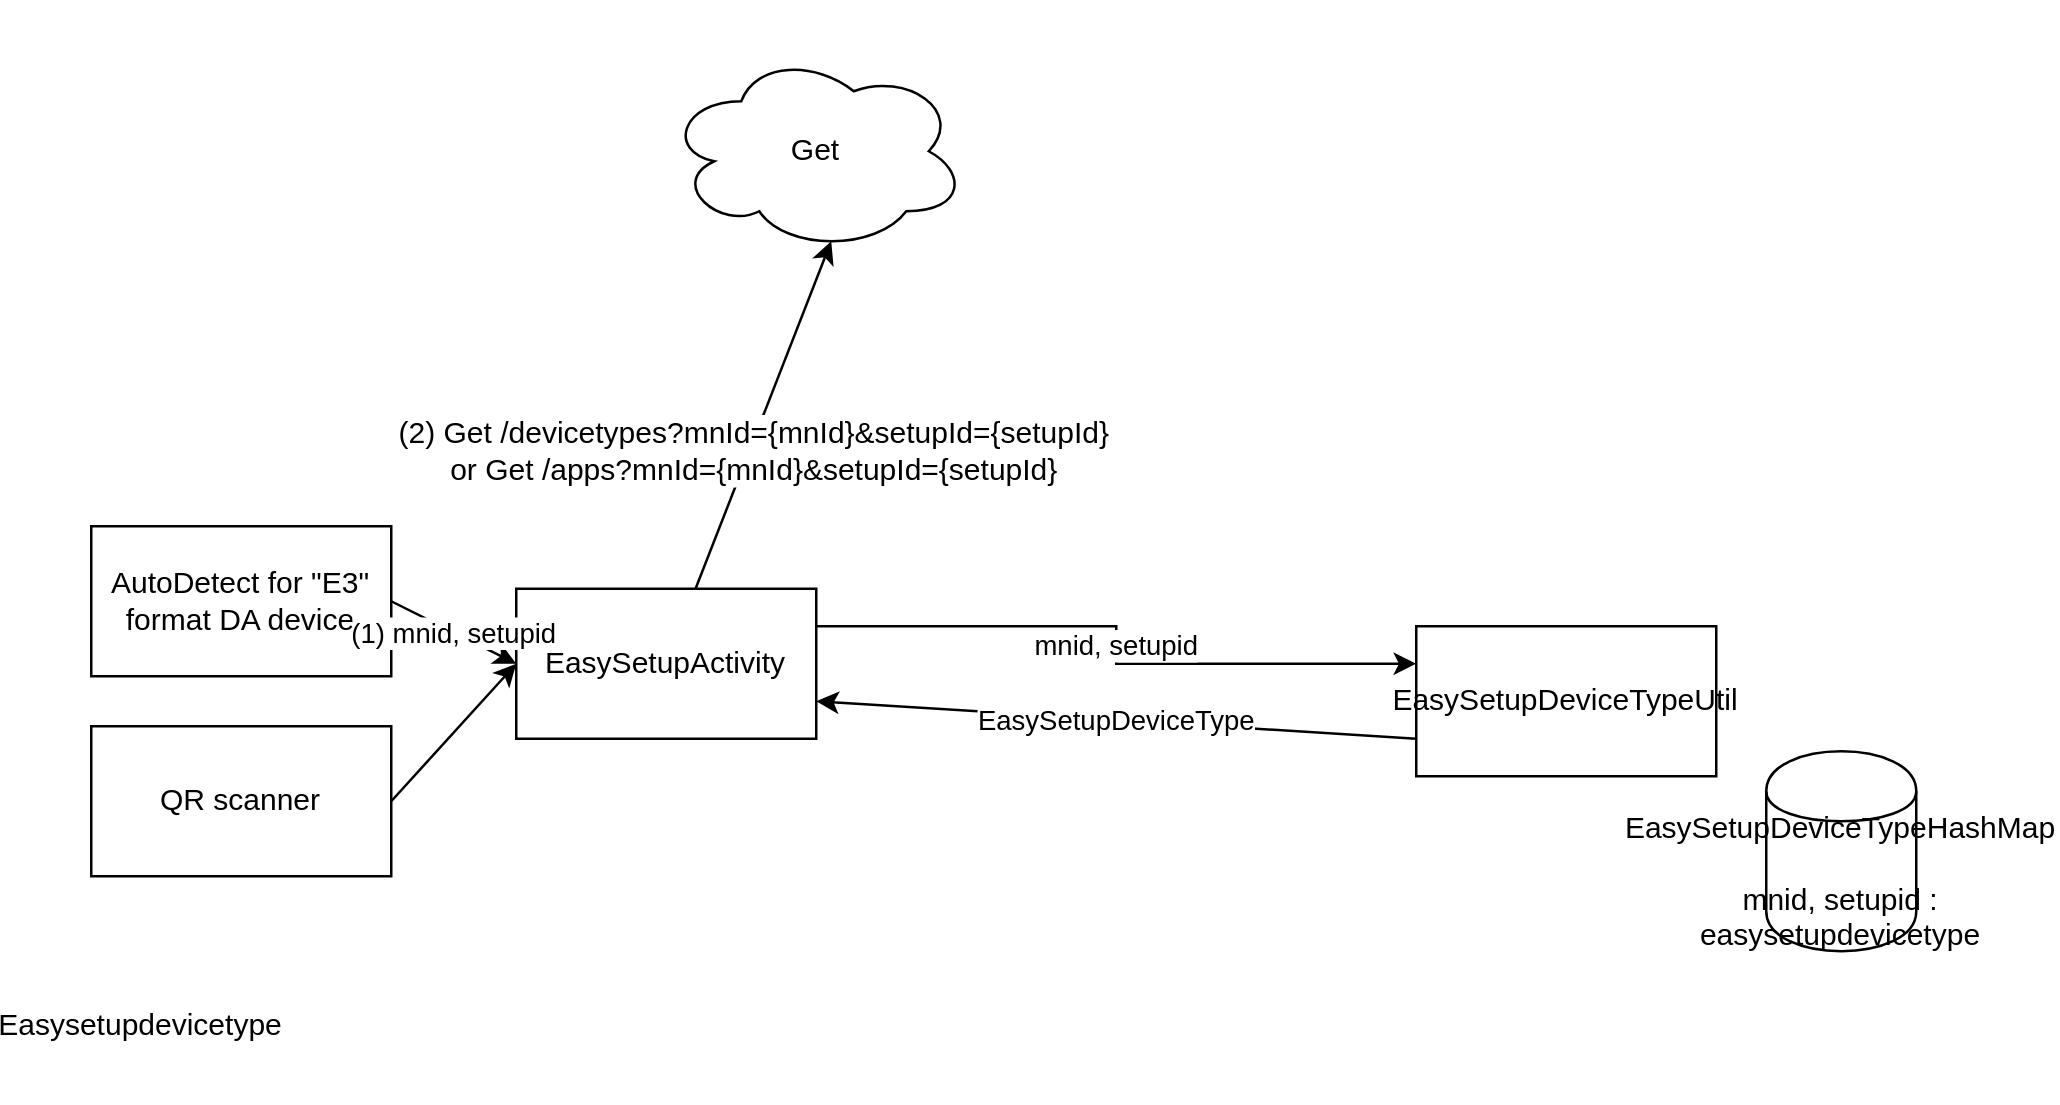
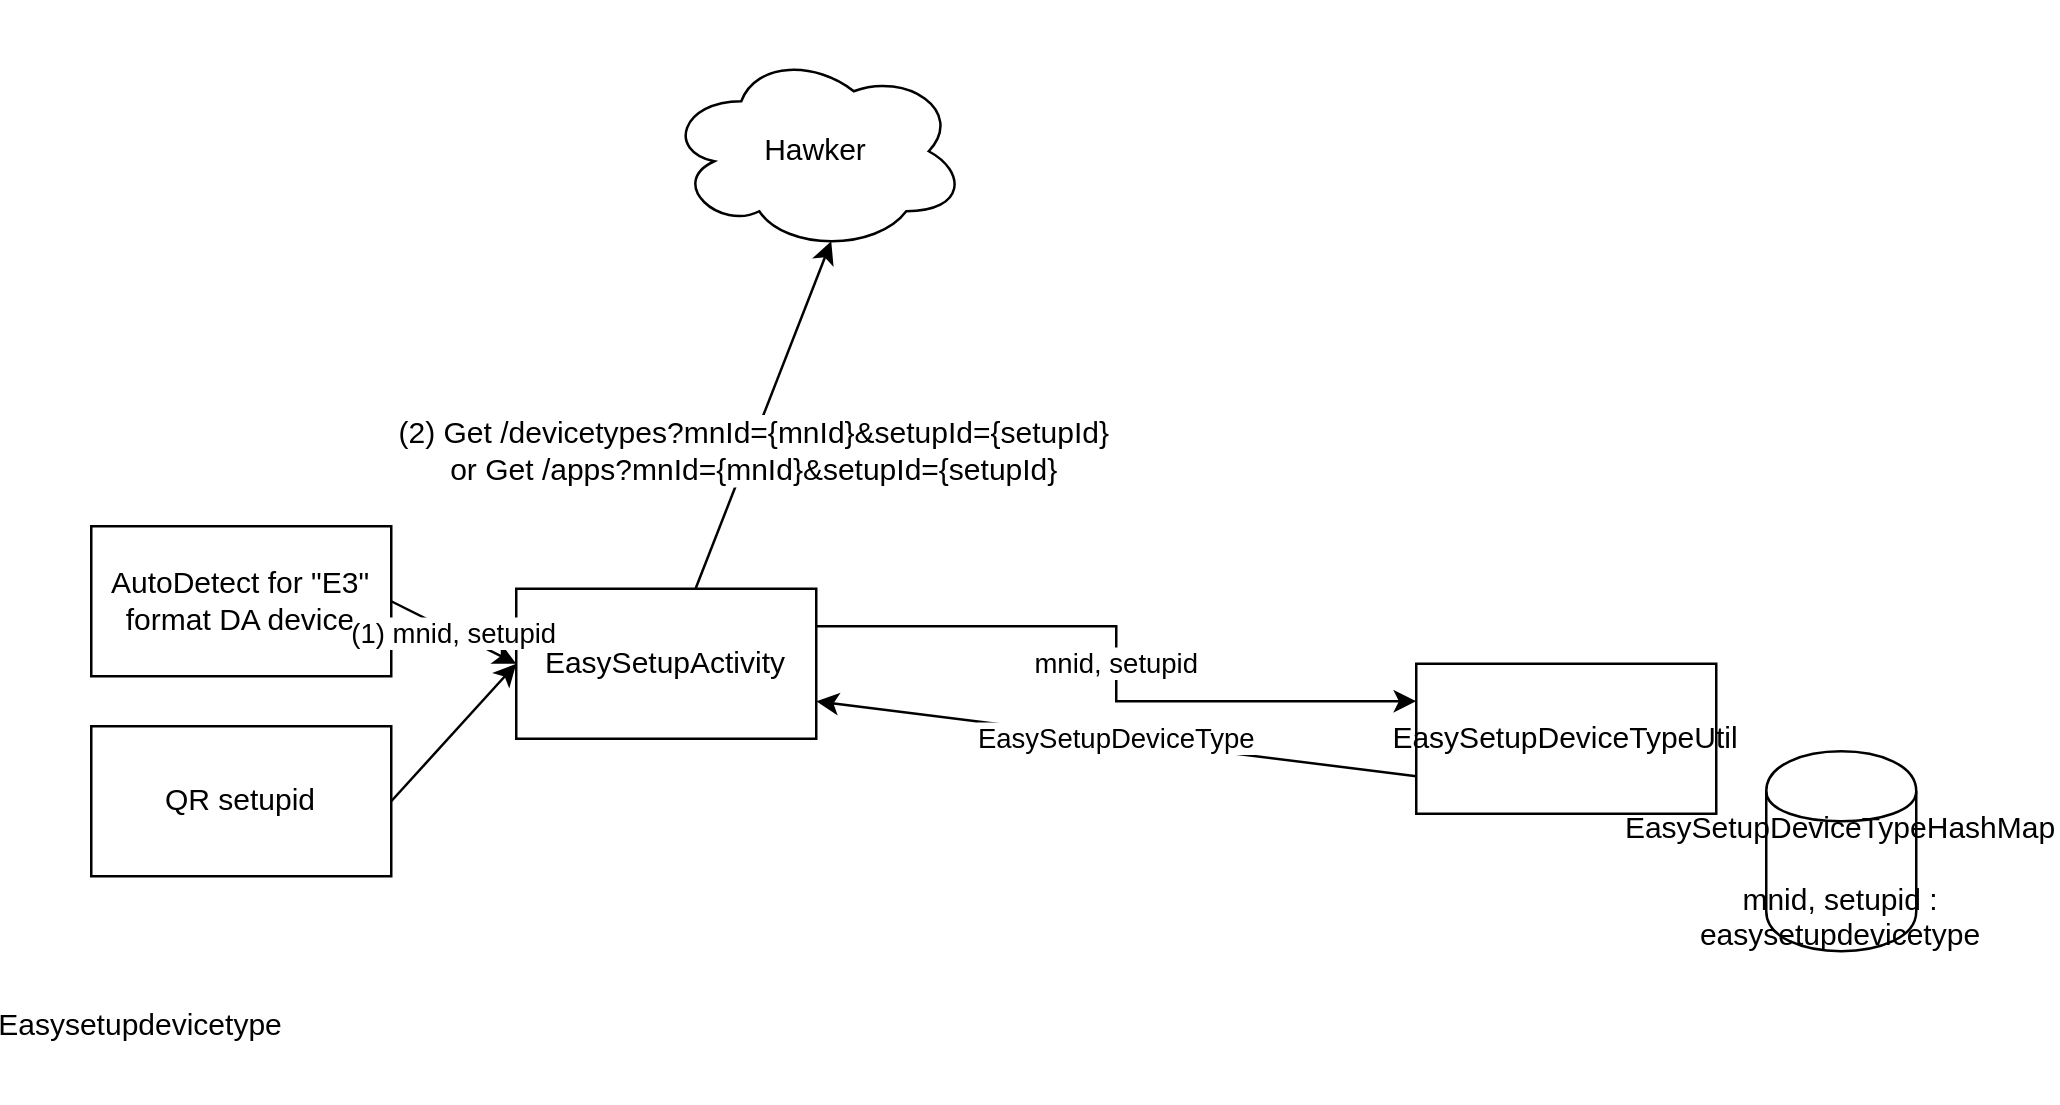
node "Get": label "Get" -> "Hawker"
node "EasySetupDeviceTypeUtil": moved (1566, 701) -> (1566, 739)
node "QR scanner": label "QR scanner" -> "QR setupid"
